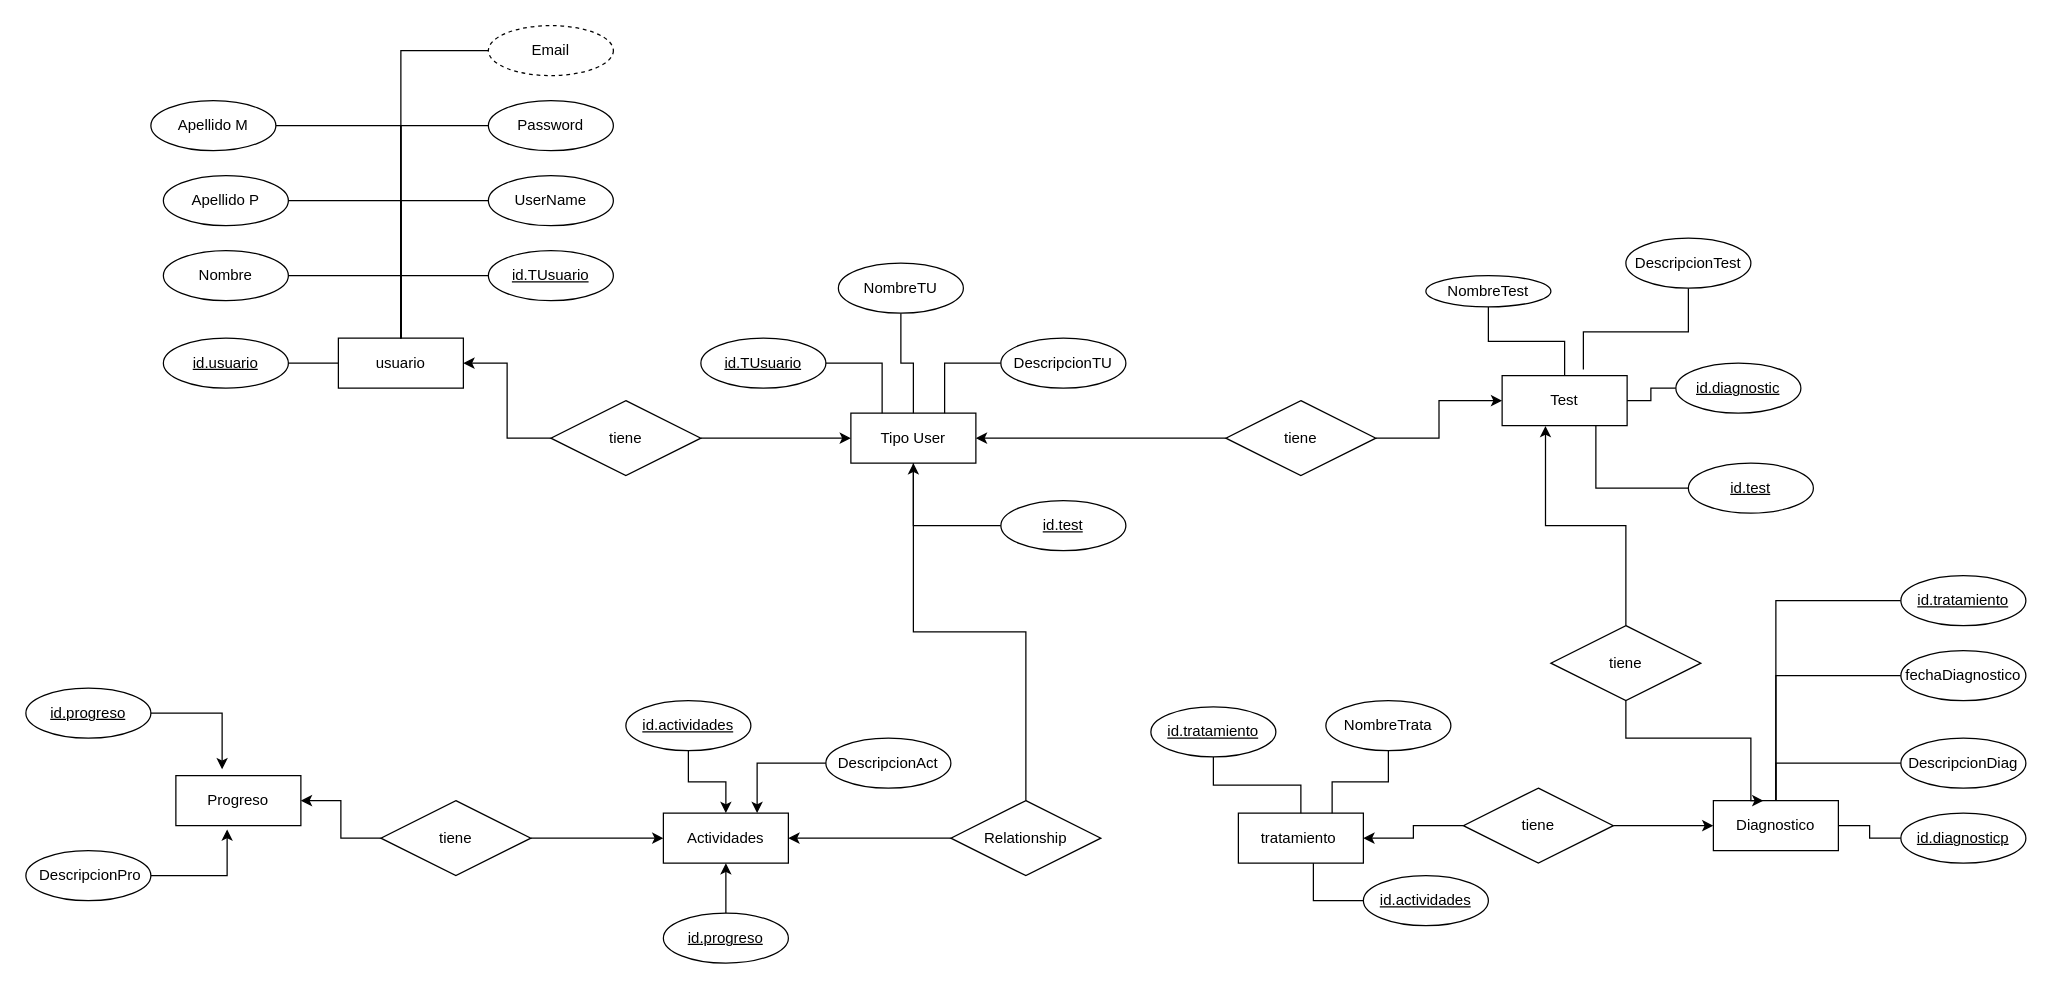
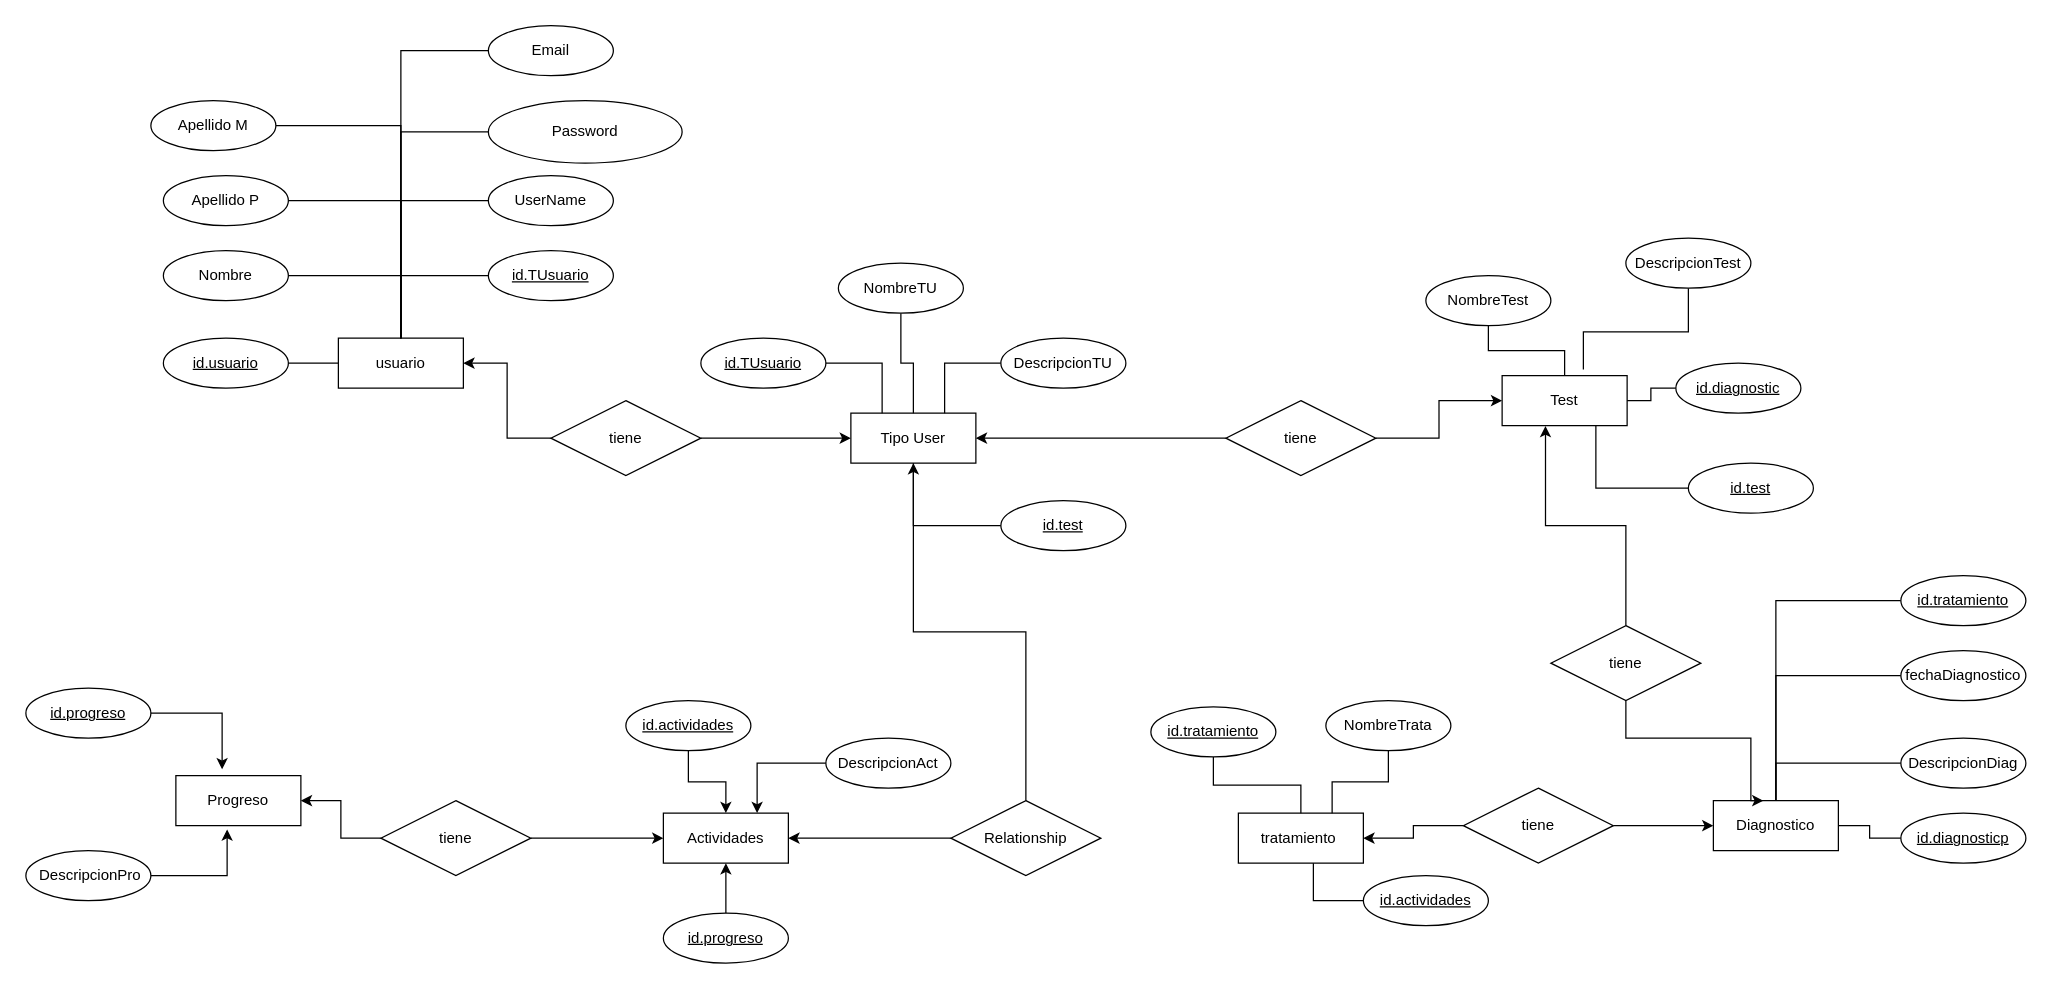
node "Email": style dashed -> solid
node "Password": size 125x50 -> 194x63
node "NombreTest": size 125x31 -> 125x50
